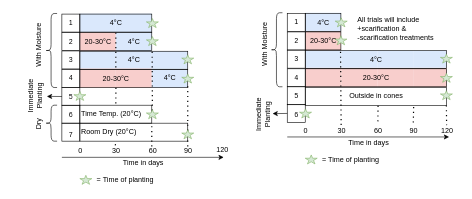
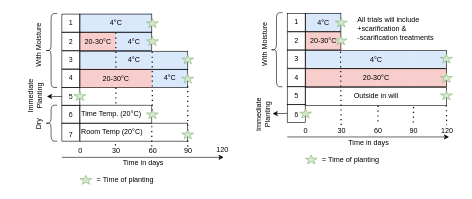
node "Outside in cones": label "Outside in cones" -> "Outside in will"
node "Room Dry (20°C)": label "Room Dry (20°C)" -> "Room Temp (20°C)"
